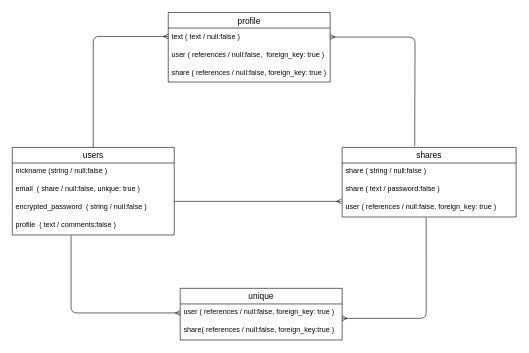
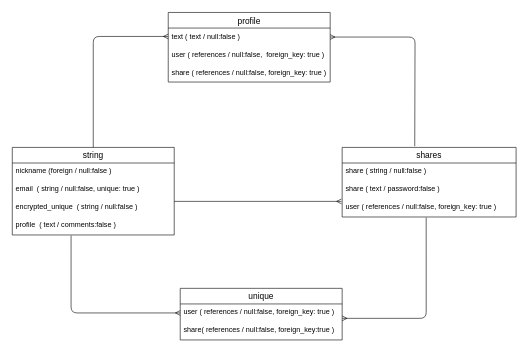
node "users": label "users" -> "string"
node "nickname (string / null:false )": label "nickname (string / null:false )" -> "nickname (foreign / null:false )"
node "email ( share / null:false, unique: true )": label "email ( share / null:false, unique: true )" -> "email ( string / null:false, unique: true )"
node "encrypted_password ( string / null:false )": label "encrypted_password ( string / null:false )" -> "encrypted_unique ( string / null:false )"
